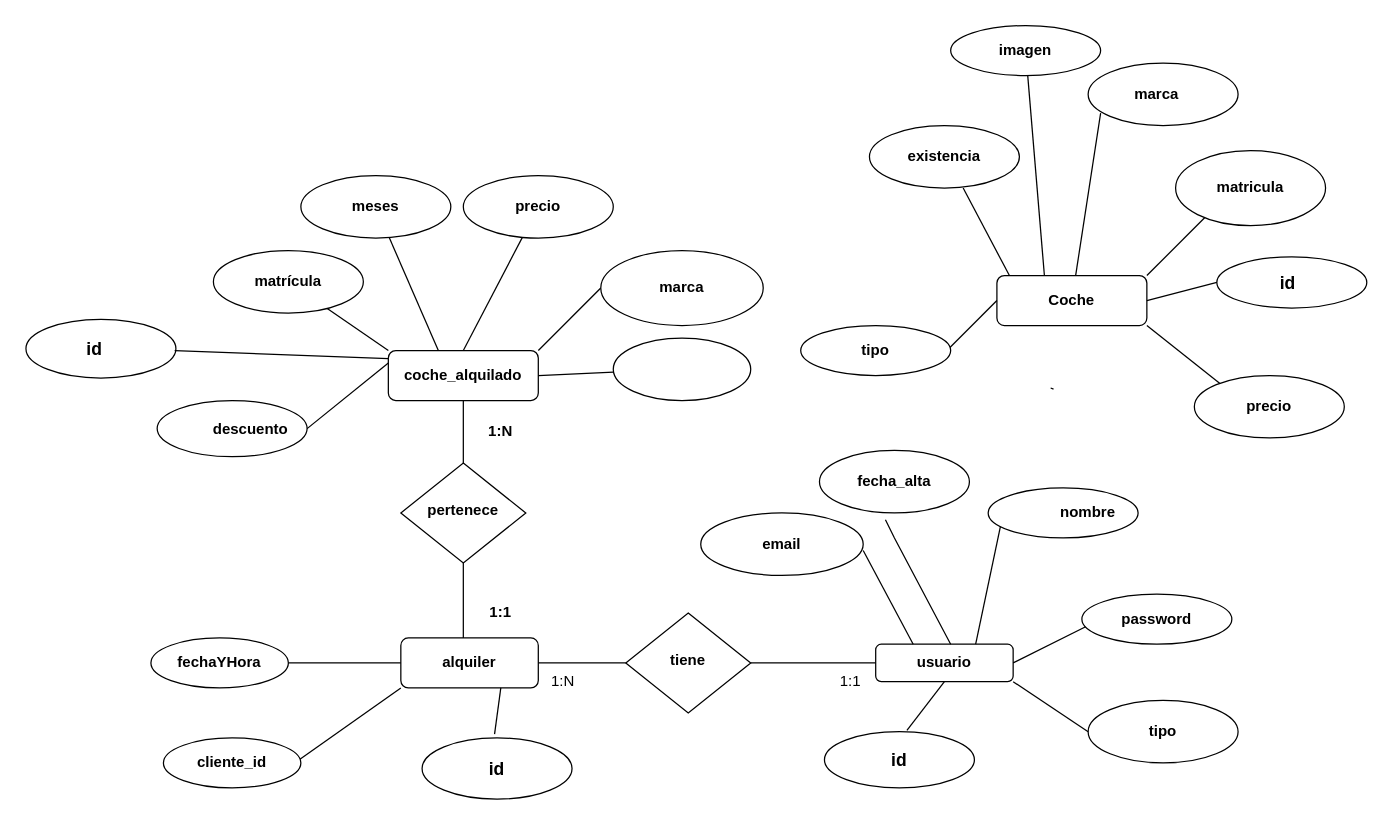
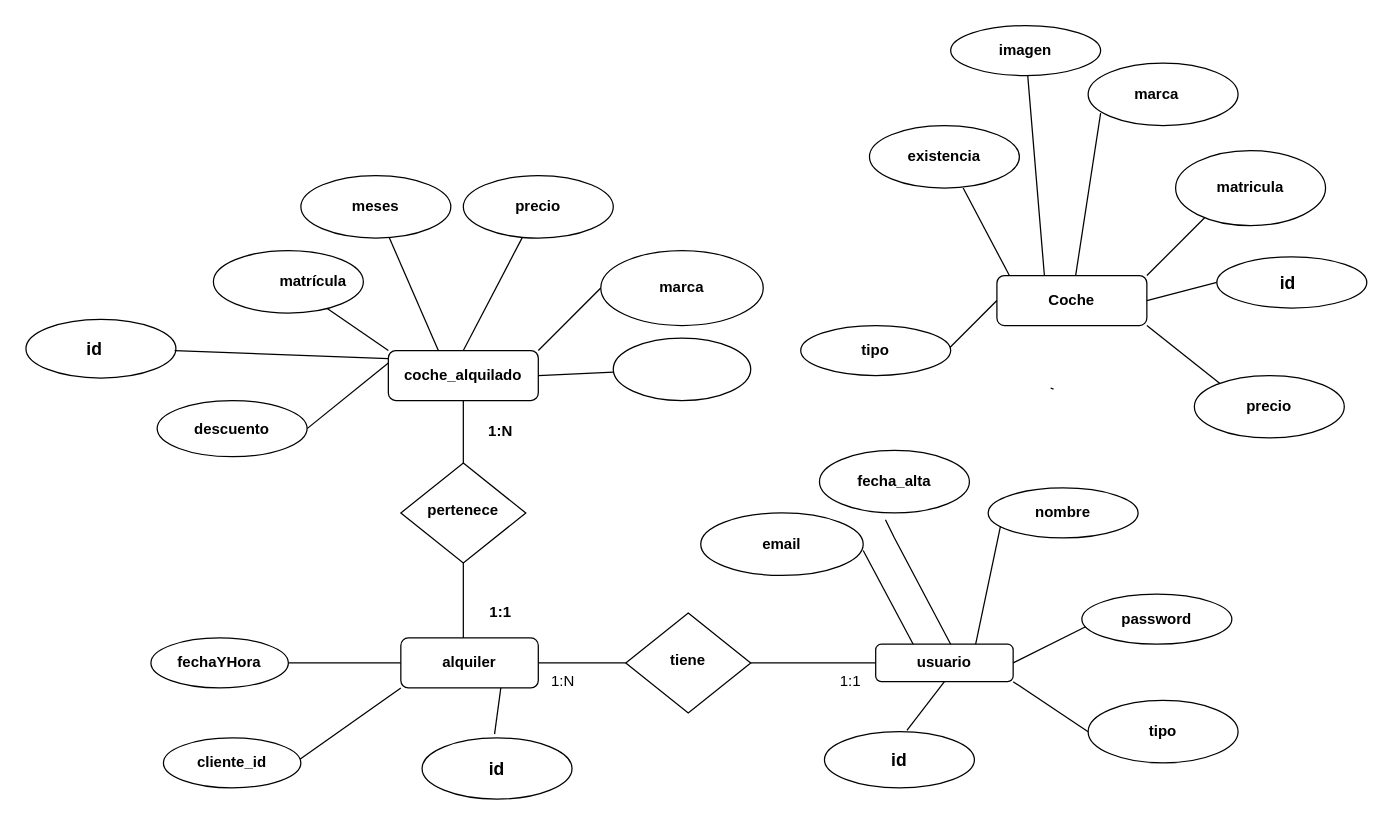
node "matrícula": moved (288, 282) -> (313, 282)
node "descuento": moved (251, 429) -> (232, 429)
node "nombre": moved (1088, 513) -> (1063, 513)
